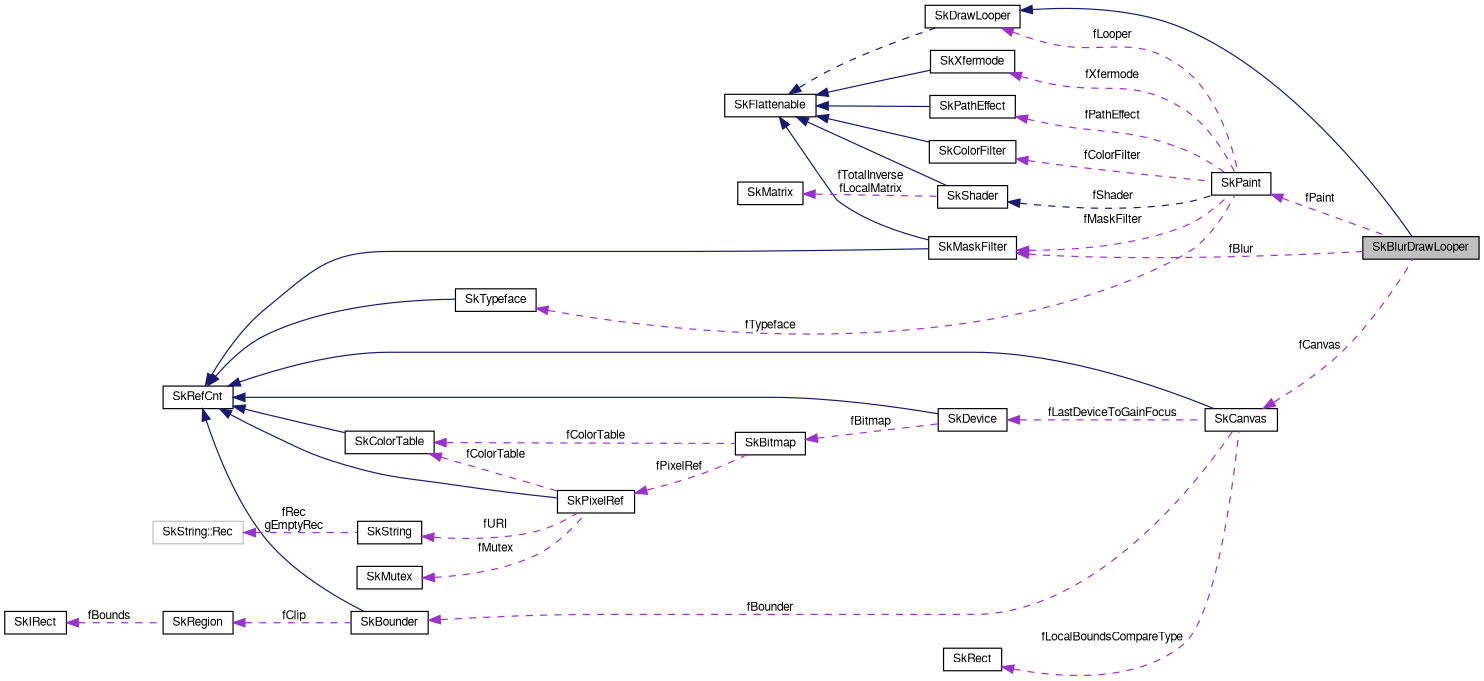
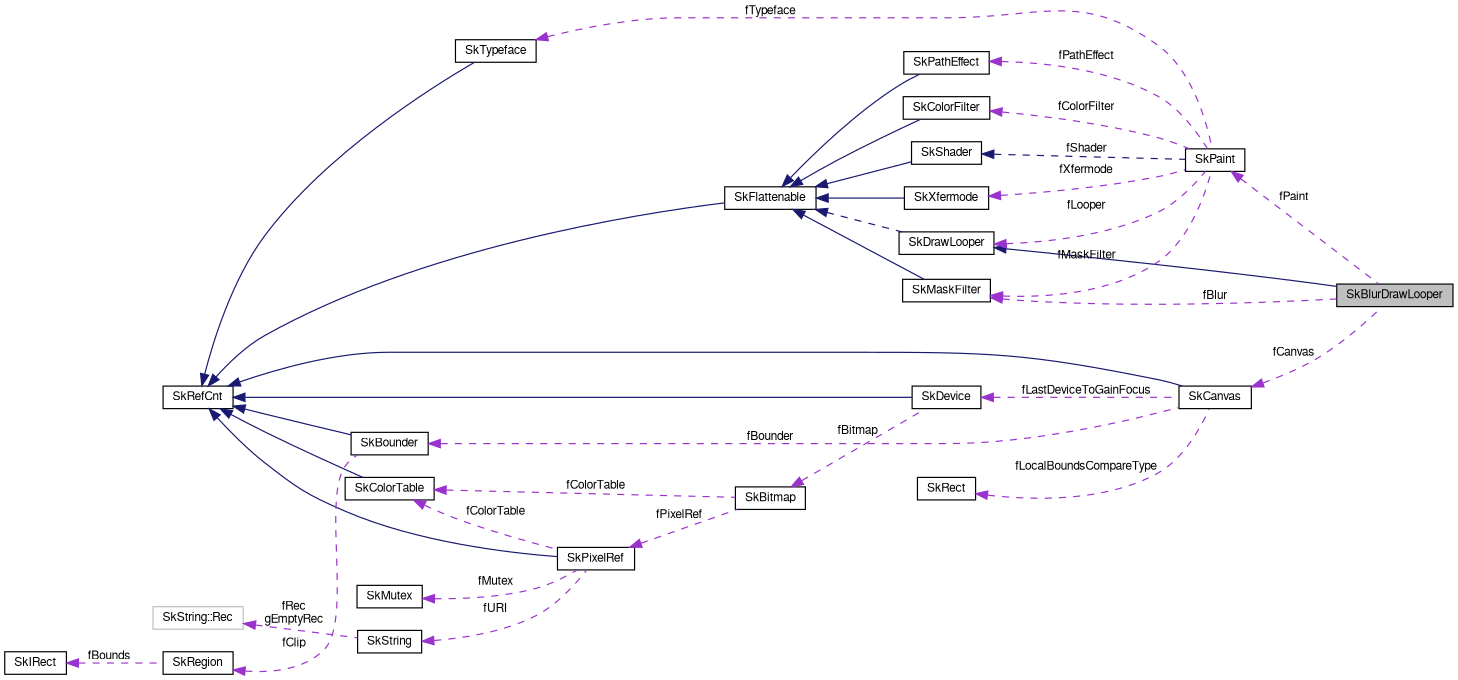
node "SkMatrix": removed
edge "SkMaskFilter" -> "SkRefCnt": now "SkFlattenable" -> "SkRefCnt"
